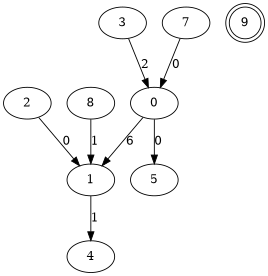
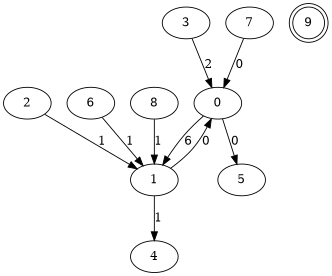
node "6": added
edge "2" -> "1": label "0" -> "1"
edge "1" -> "0": added, label "0"
